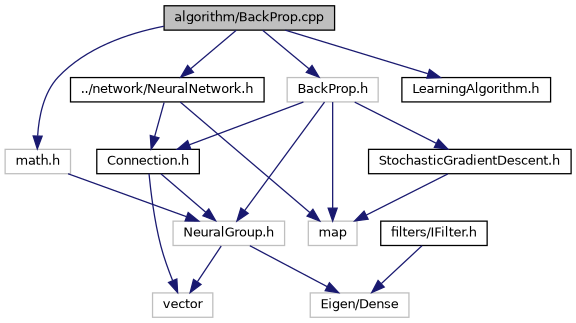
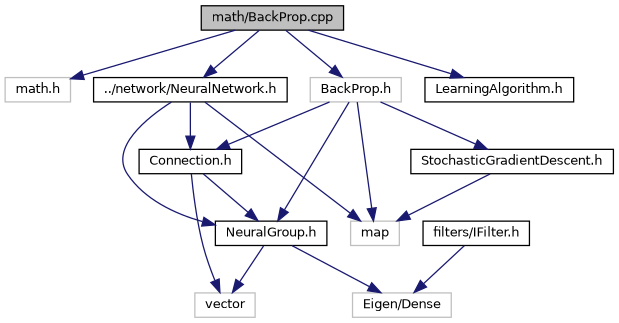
node "algorithm/BackProp.cpp": label "algorithm/BackProp.cpp" -> "math/BackProp.cpp"
edge "math.h" -> "NeuralGroup.h": now "../network/NeuralNetwork.h" -> "NeuralGroup.h"
node "NeuralGroup.h": color grey75 -> black
